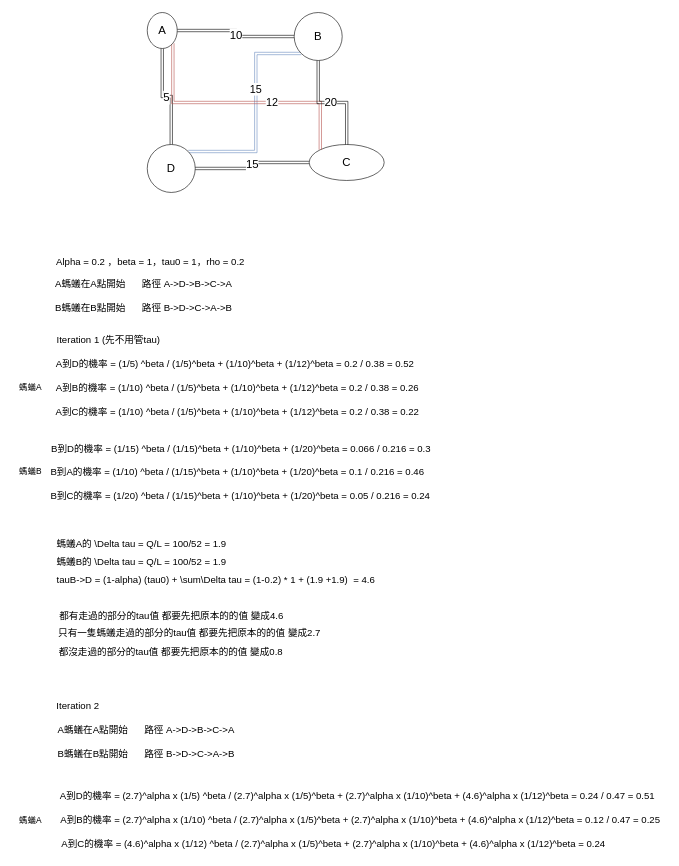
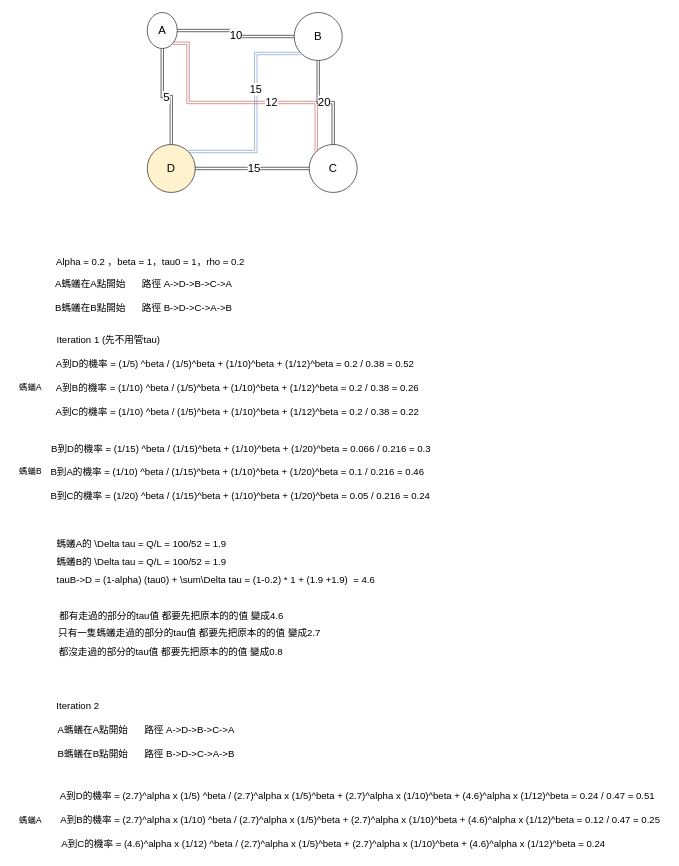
node "C": size 75x36 -> 48x48
node "D": fillcolor #ffffff -> #fff2cc
